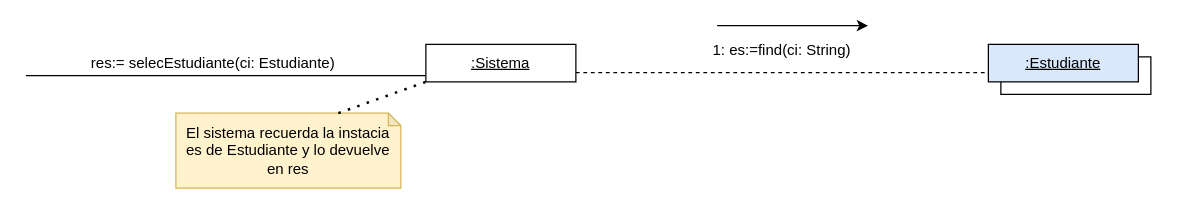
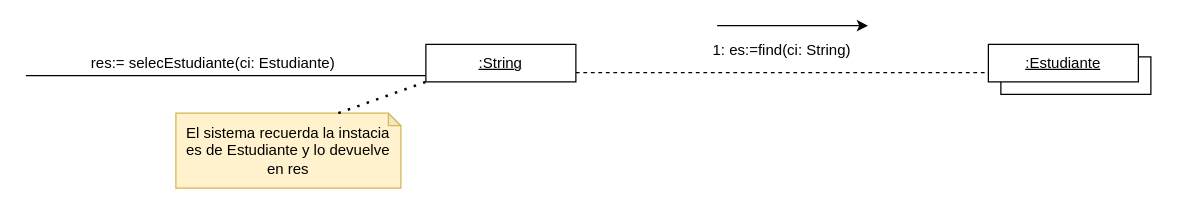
node ":Sistema": label ":Sistema" -> ":String"
node ":Estudiante": fillcolor #dae8fc -> #ffffff
